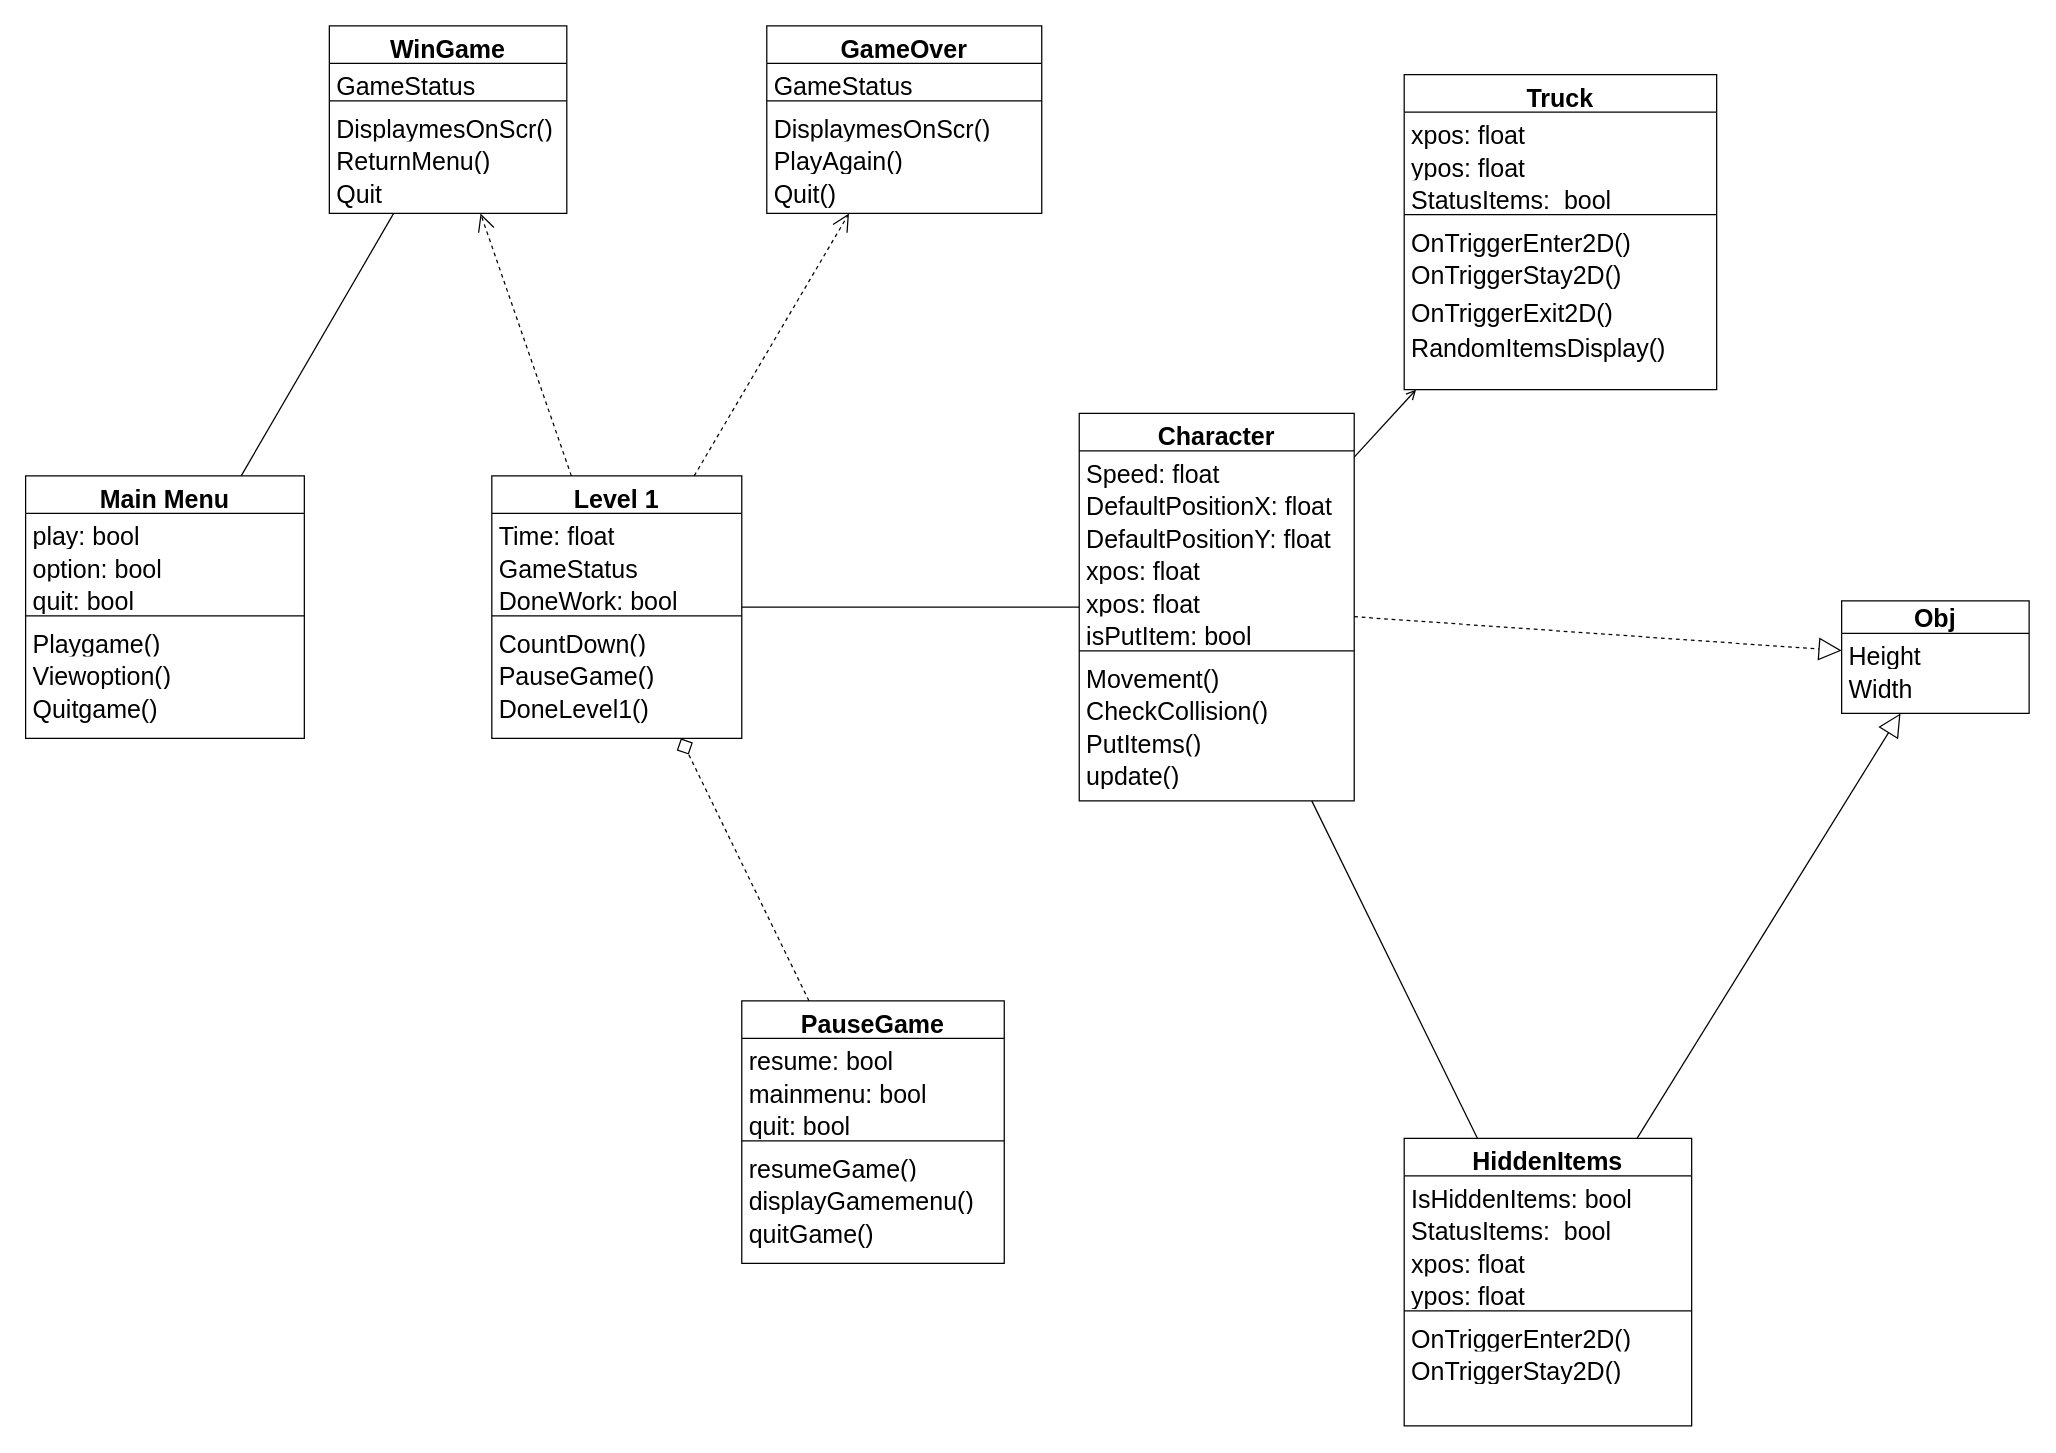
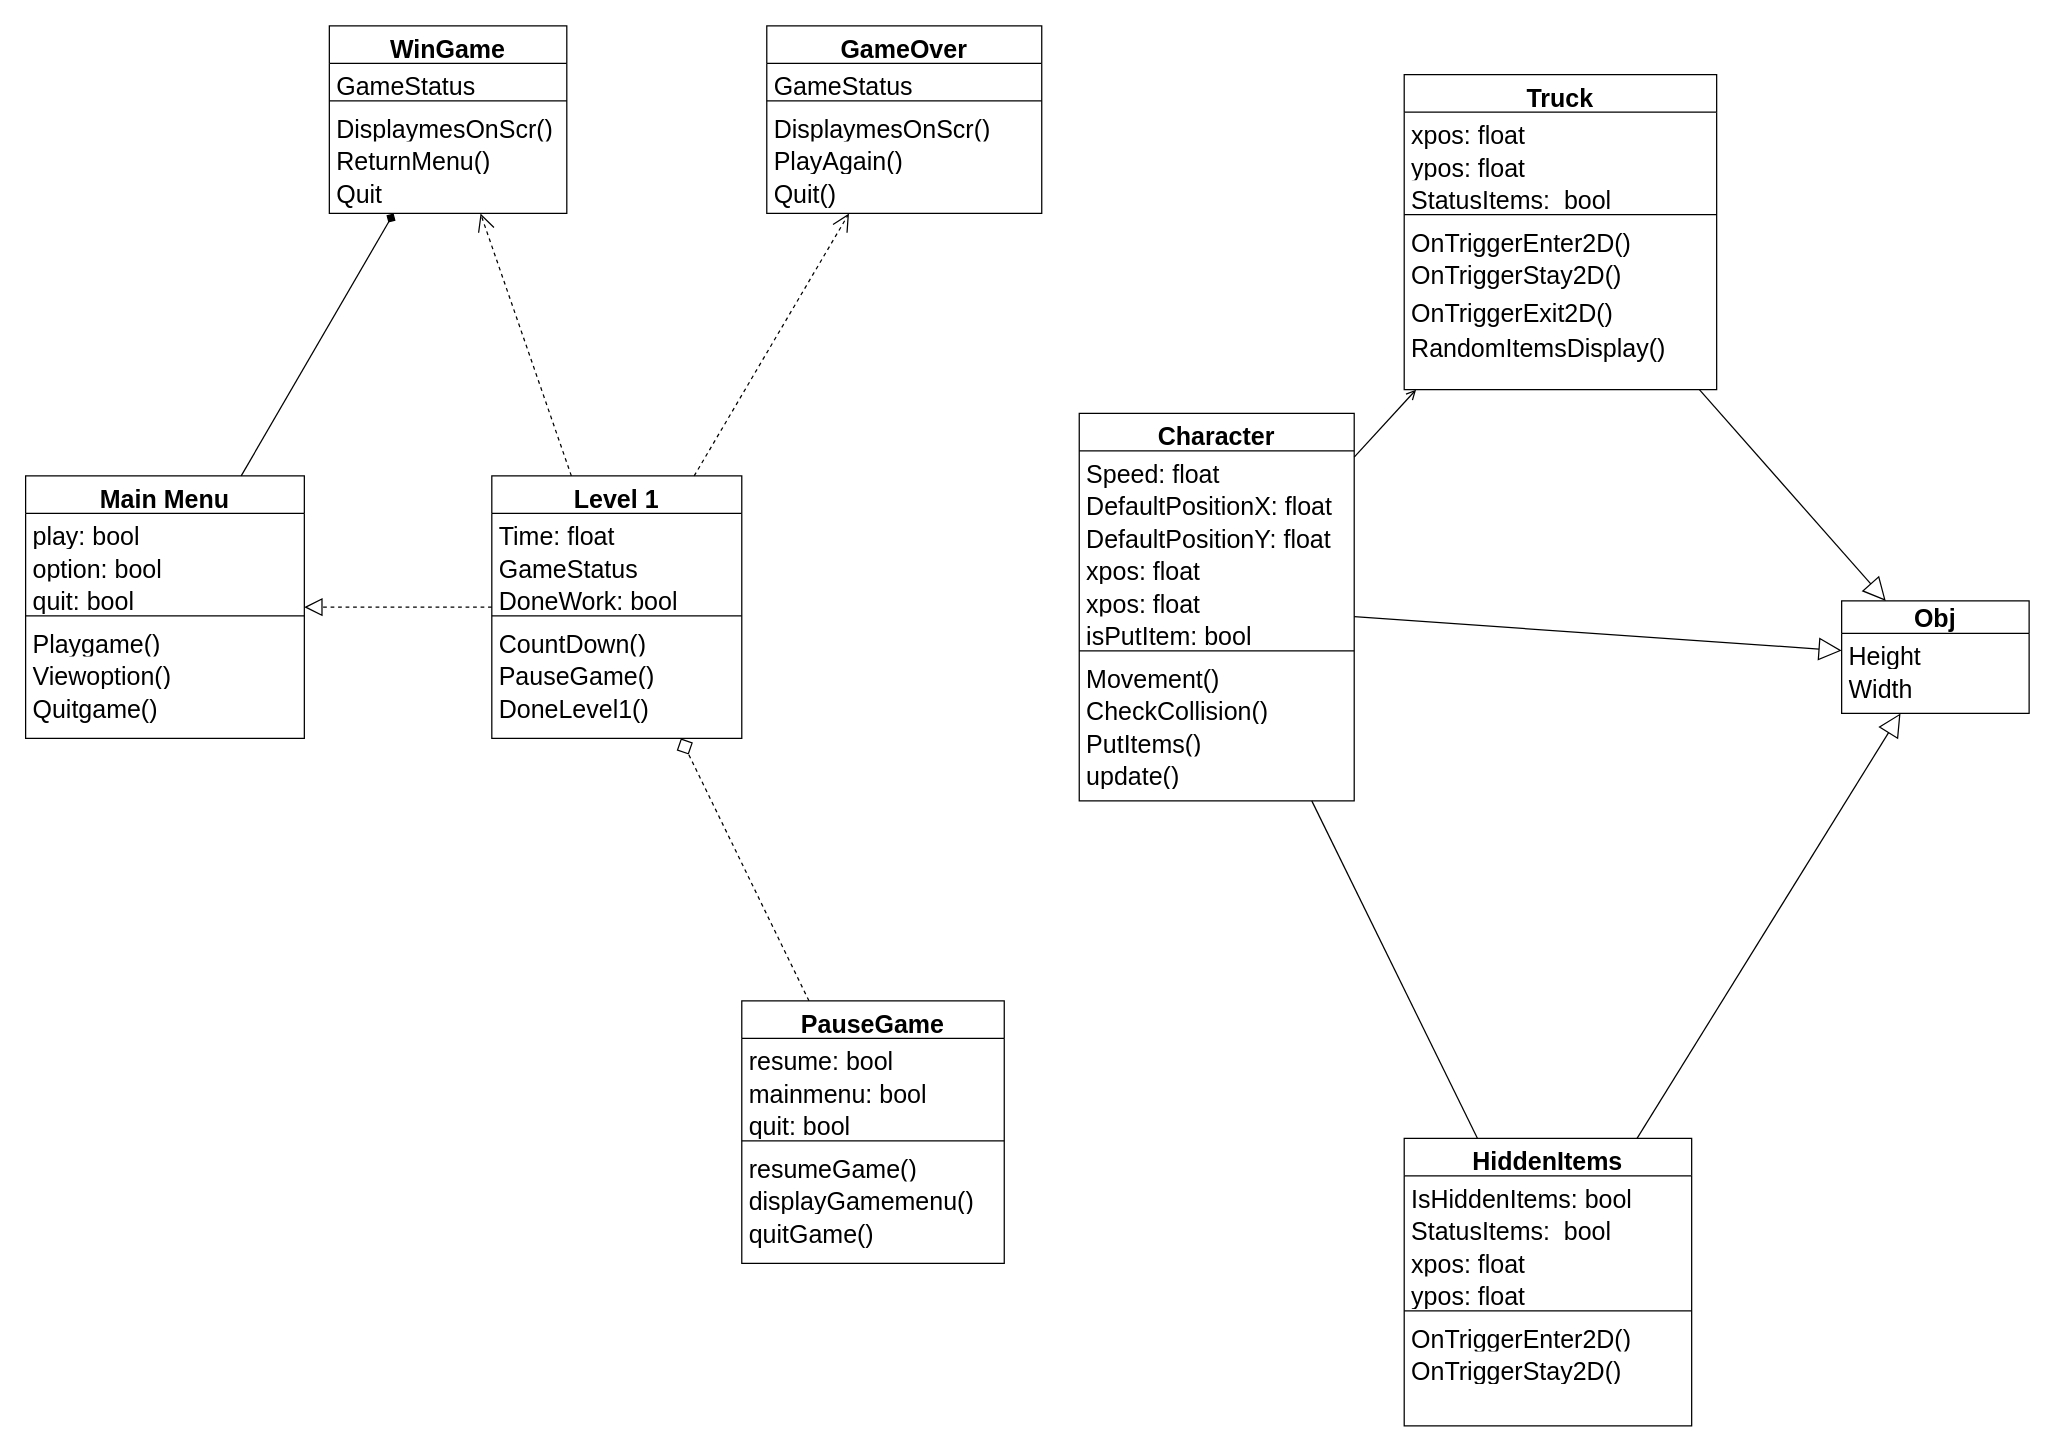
edge "WinGame" -- "Main Menu": arrowhead none -> diamond
edge "Truck" -> "Obj": added
edge "Level 1" -> "Main Menu": added
edge "Level 1" -- "Character": removed
edge "Character" -> "Obj": style dashed -> solid
